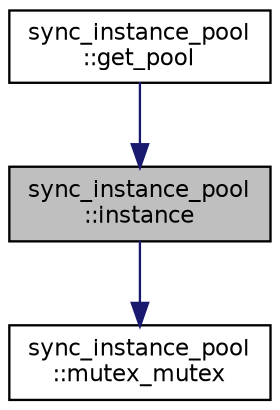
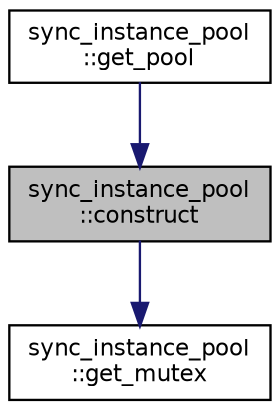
node "sync_instance_pool ::instance": label "sync_instance_pool ::instance" -> "sync_instance_pool ::construct"
node "sync_instance_pool ::mutex_mutex": label "sync_instance_pool ::mutex_mutex" -> "sync_instance_pool ::get_mutex"
